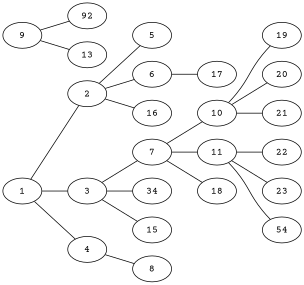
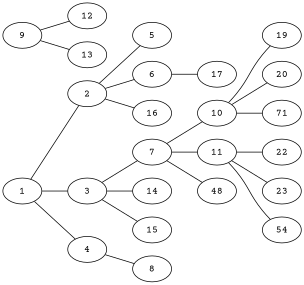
node "92": label "92" -> "12"
node "21": label "21" -> "71"
node "34": label "34" -> "14"
node "18": label "18" -> "48"
